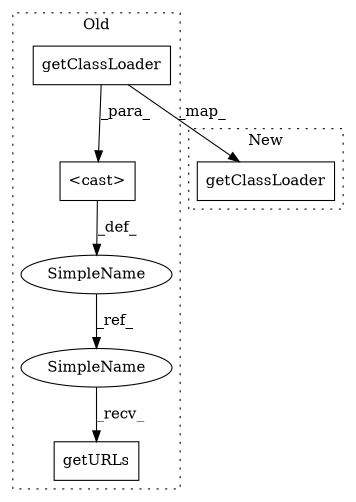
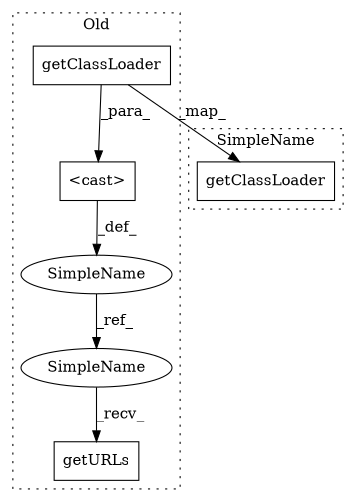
cluster "New": label "New" -> "SimpleName"
